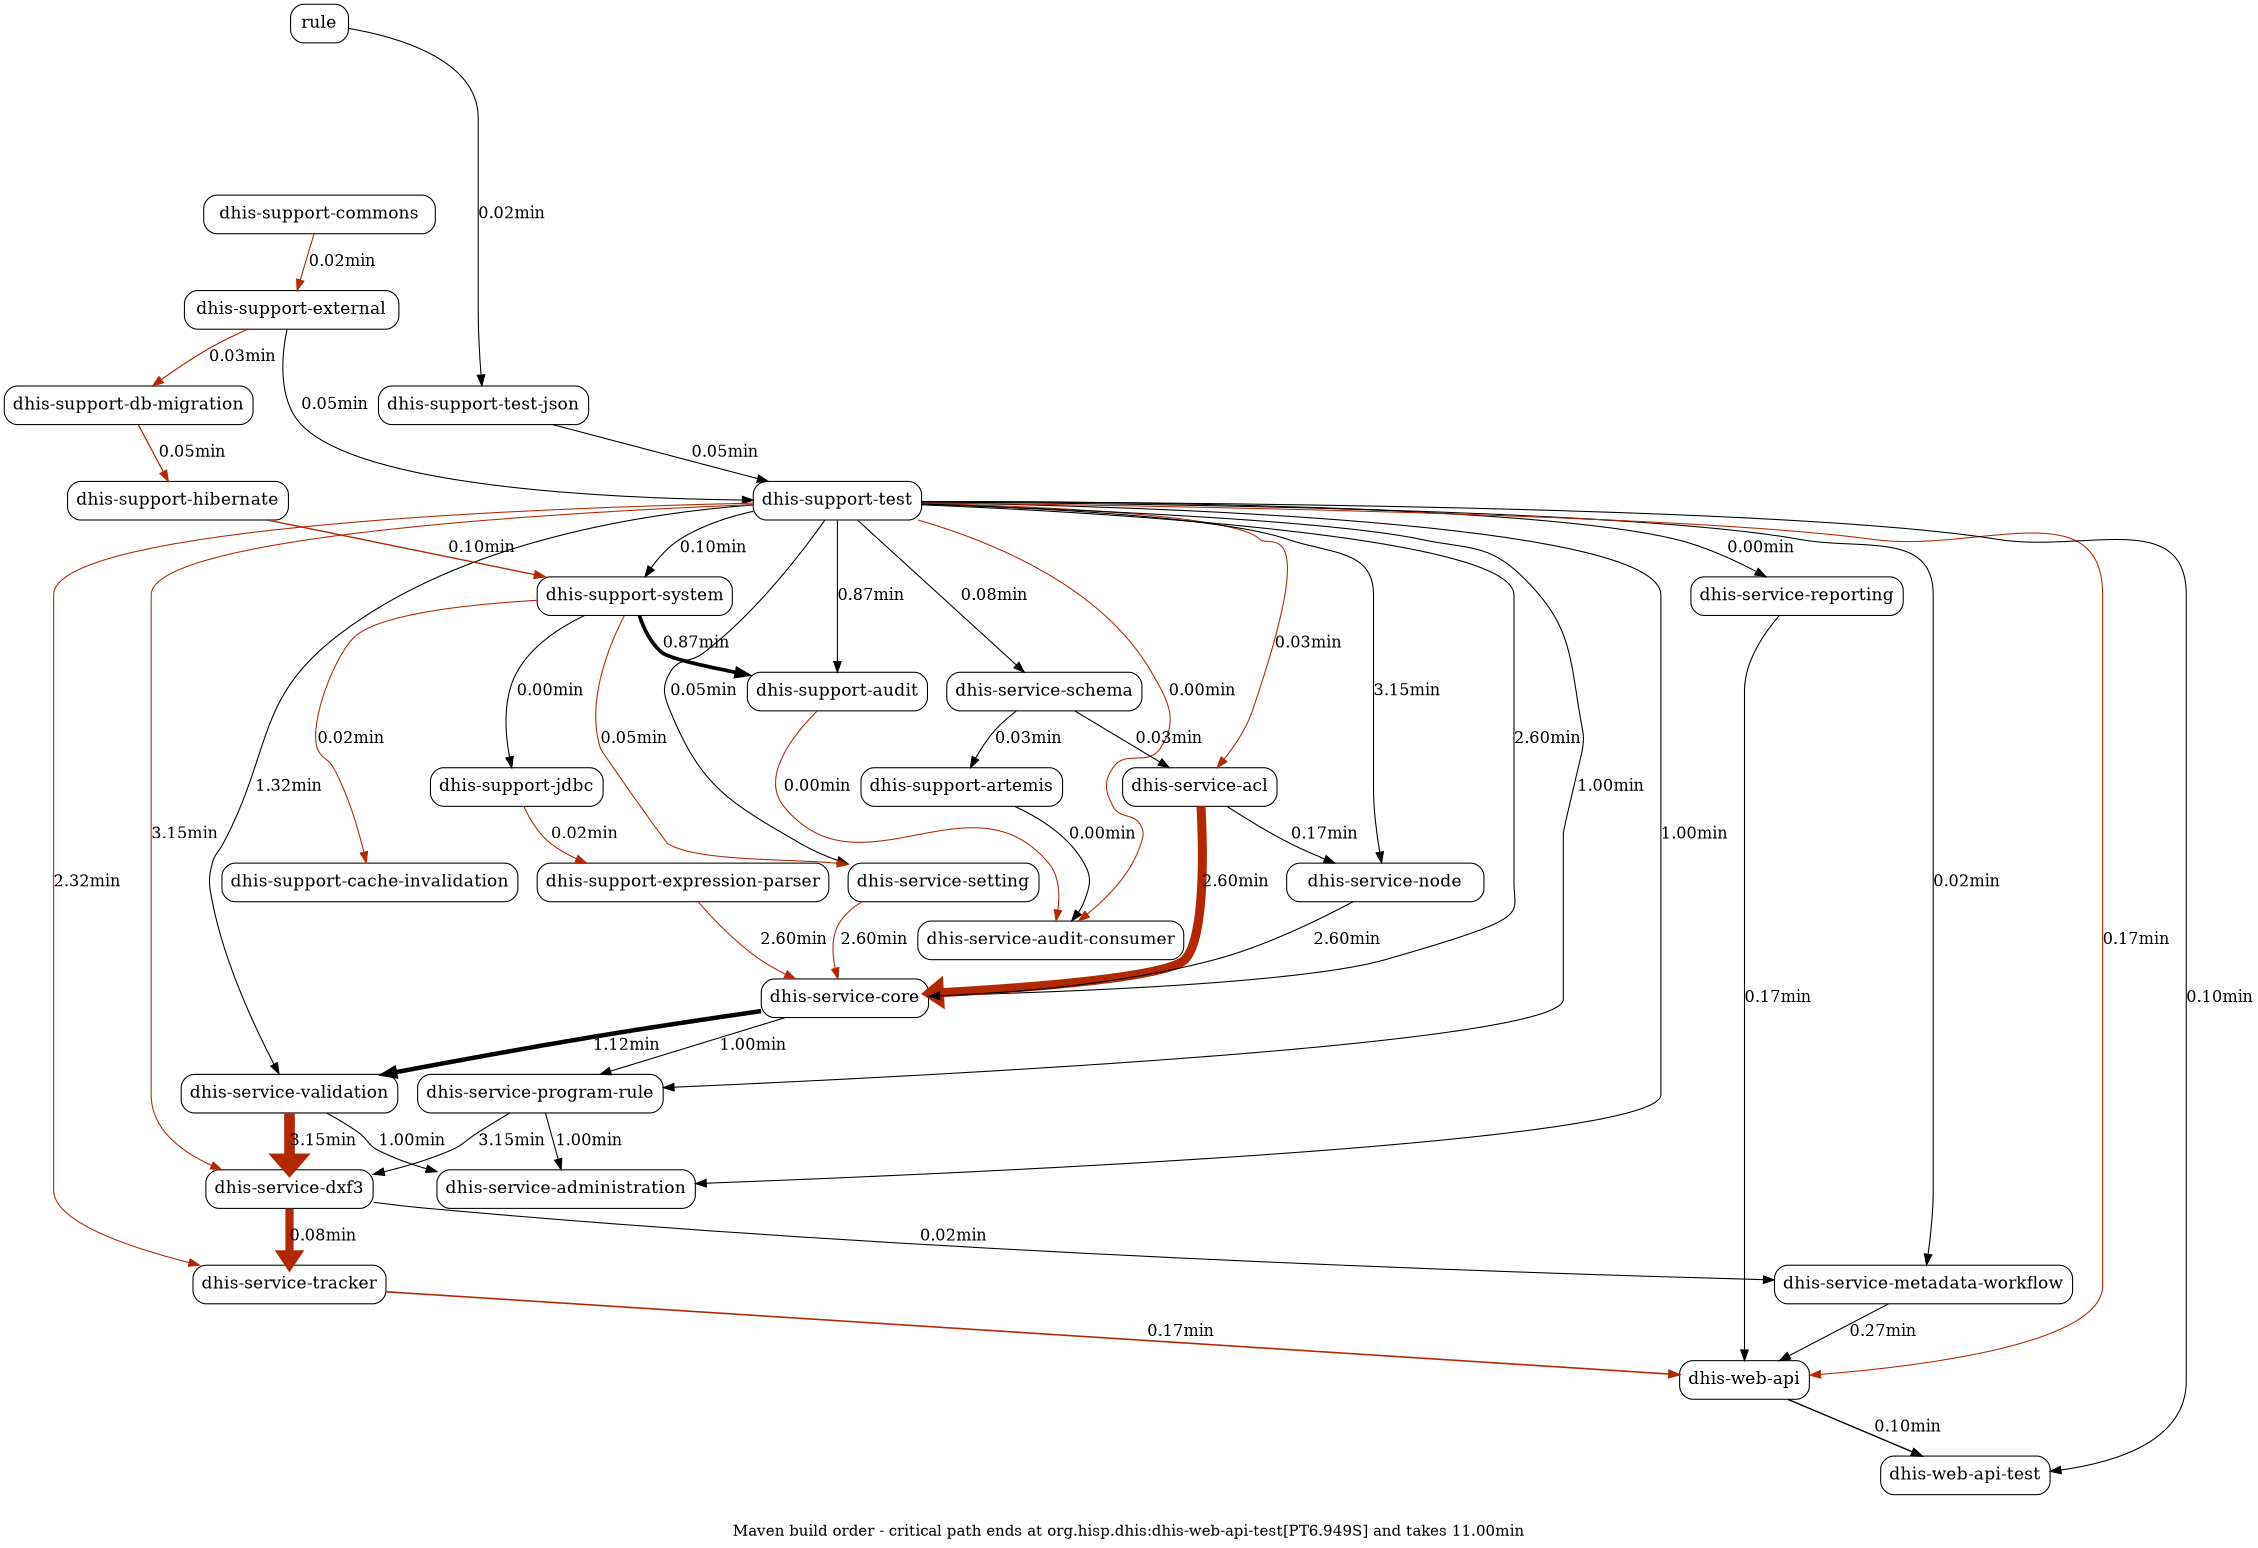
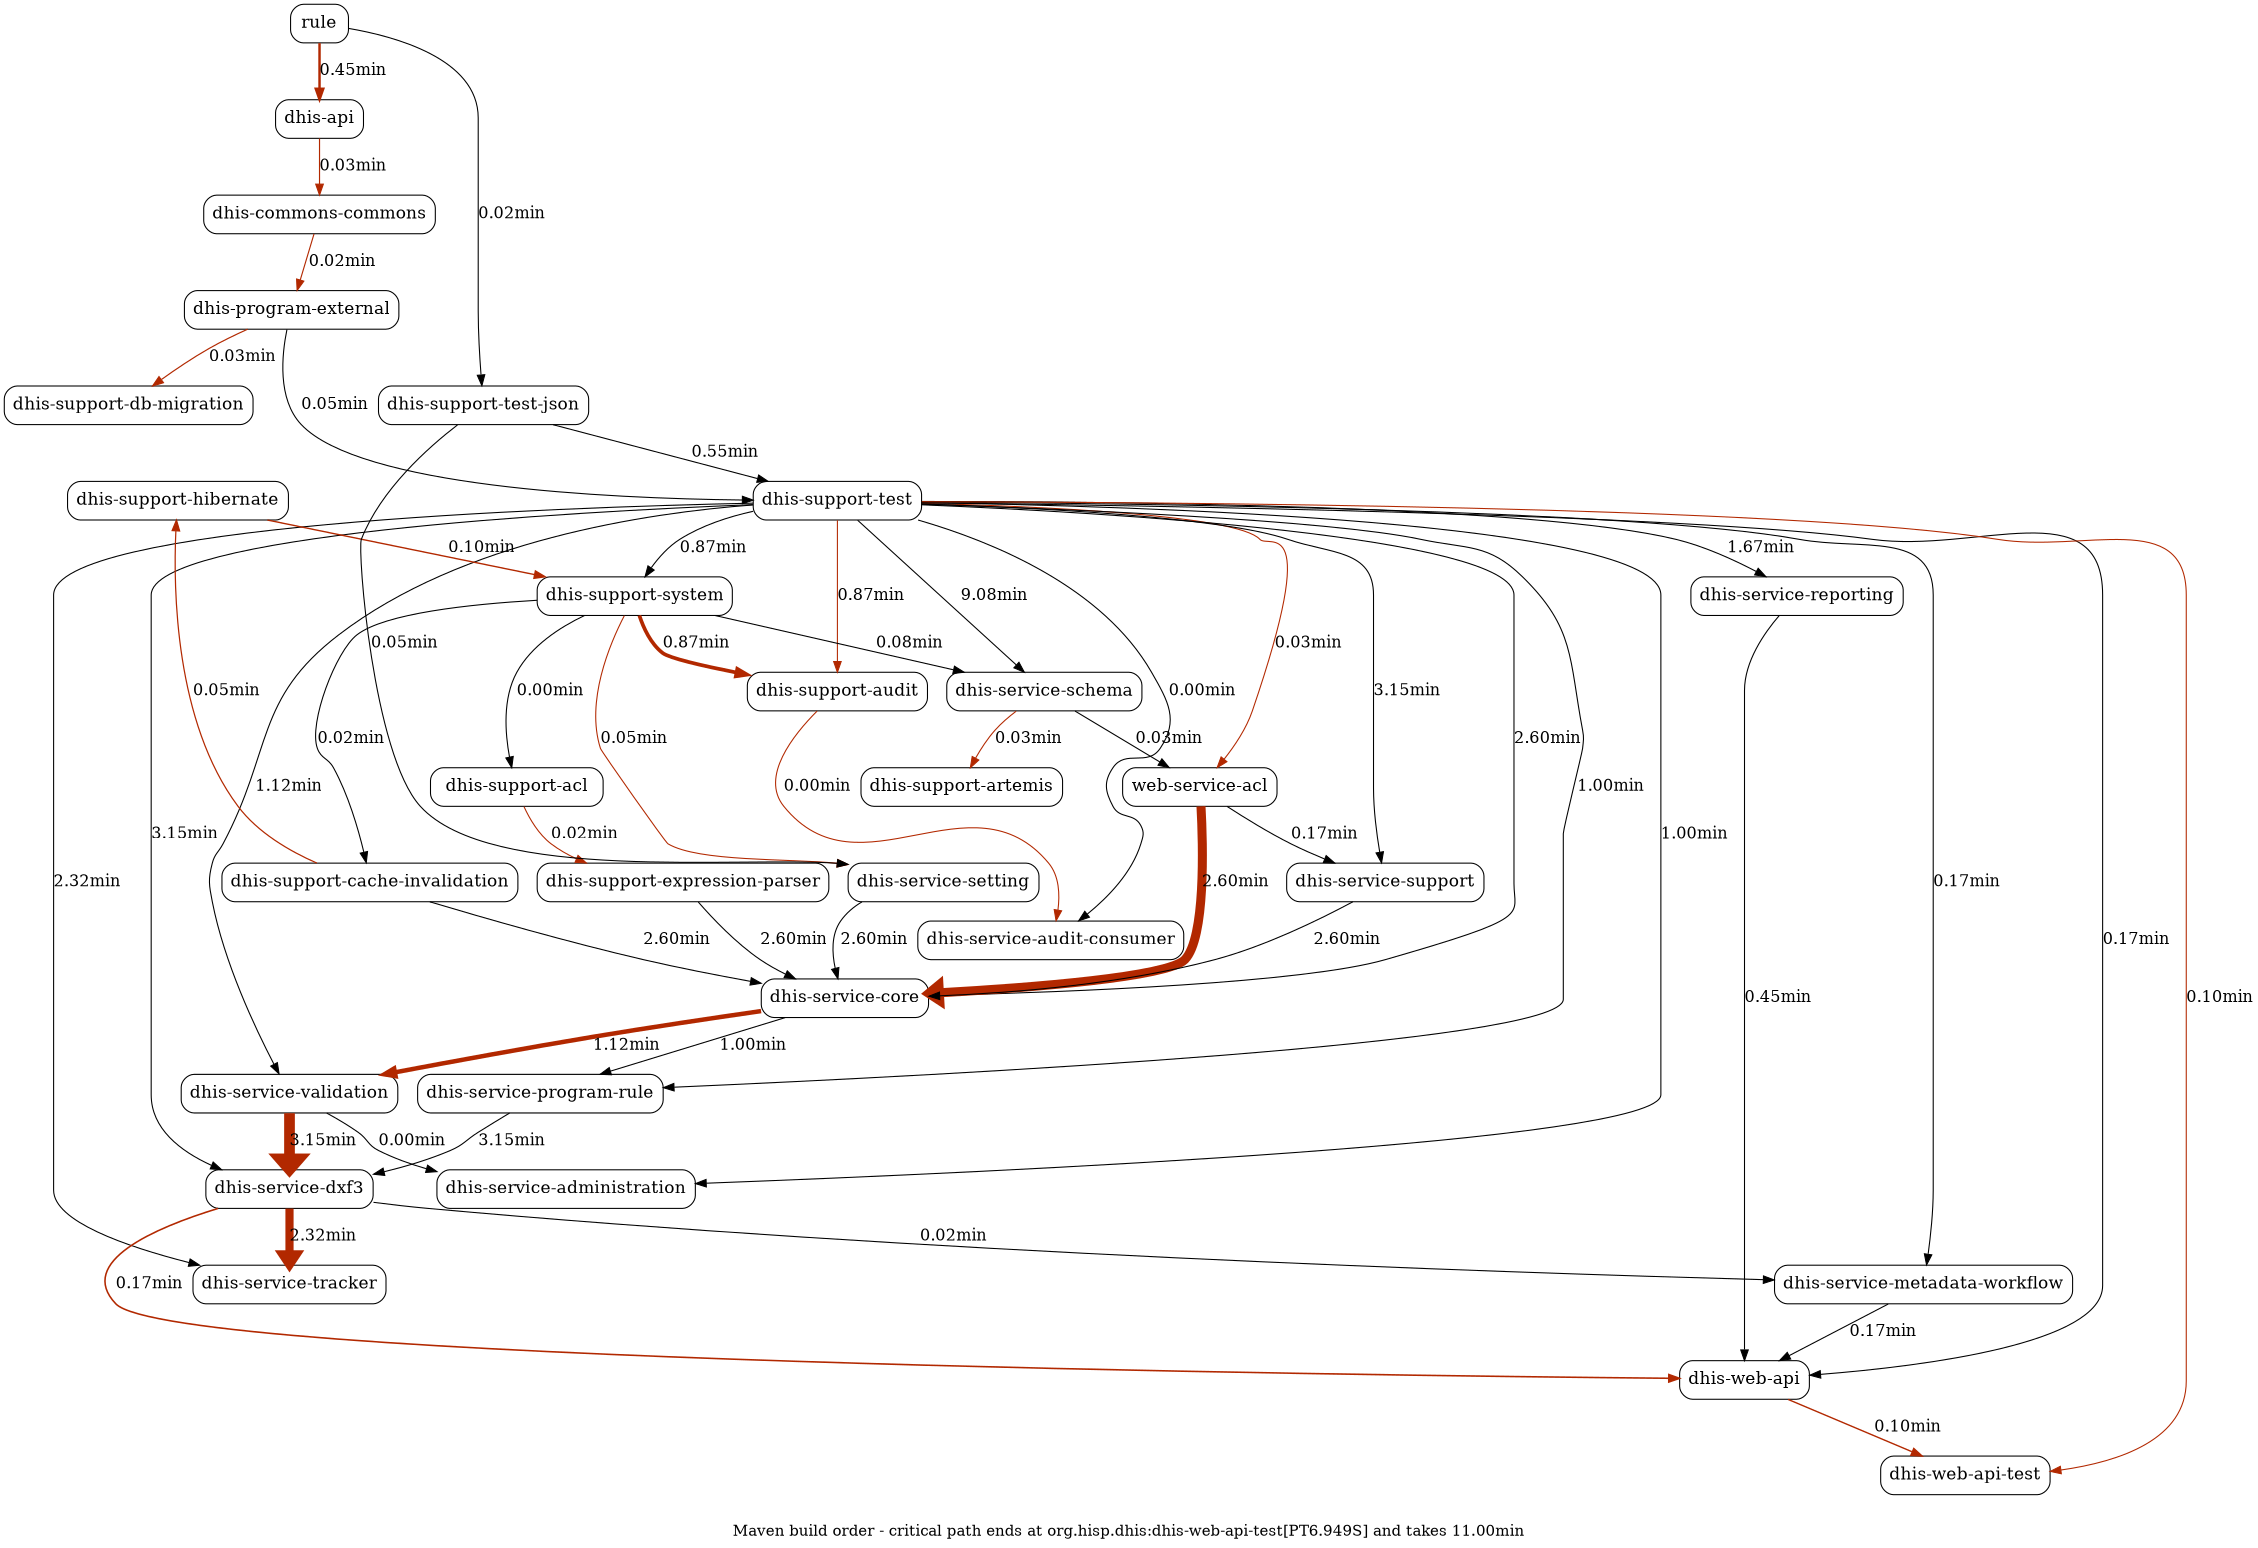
node "dhis-api": added
node "dhis-support-commons": label "dhis-support-commons" -> "dhis-commons-commons"
node "dhis-support-external": label "dhis-support-external" -> "dhis-program-external"
edge "dhis-support-db-migration" -> "dhis-support-hibernate": now "dhis-support-cache-invalidation" -> "dhis-support-hibernate"
edge "dhis-support-test-json" -> "dhis-support-test": label "0.05min" -> "0.55min"
edge "dhis-support-test" -> "dhis-web-api": color #b22800 -> black
edge "dhis-support-test" -> "dhis-web-api-test": color black -> #b22800
edge "dhis-support-test" -> "dhis-support-system": label "0.10min" -> "0.87min"
edge "dhis-support-test" -> "dhis-service-reporting": label "0.00min" -> "1.67min"
edge "dhis-support-test" -> "dhis-service-dxf3": color #b22800 -> black
edge "dhis-support-test" -> "dhis-support-audit": color black -> #b22800
edge "dhis-support-test" -> "dhis-service-schema": label "0.08min" -> "9.08min"
edge "dhis-support-test" -> "dhis-service-tracker": color #b22800 -> black
edge "dhis-support-system" -> "dhis-service-schema": added, label "0.08min"
edge "dhis-support-system" -> "dhis-support-cache-invalidation": color #b22800 -> black
edge "dhis-support-system" -> "dhis-support-audit": color black -> #b22800
edge "dhis-support-test" -> "dhis-service-audit-consumer": color #b22800 -> black
edge "dhis-support-test" -> "dhis-service-setting": now "dhis-support-test-json" -> "dhis-service-setting"
edge "dhis-service-schema" -> "dhis-support-artemis": color black -> #b22800
edge "dhis-support-test" -> "dhis-service-validation": label "1.32min" -> "1.12min"
node "dhis-support-jdbc": label "dhis-support-jdbc" -> "dhis-support-acl"
node "dhis-service-acl": label "dhis-service-acl" -> "web-service-acl"
edge "dhis-support-artemis" -> "dhis-service-audit-consumer": removed, label "0.00min"
node "dhis-service-node": label "dhis-service-node" -> "dhis-service-support"
edge "dhis-support-test" -> "dhis-service-metadata-workflow": label "0.02min" -> "0.17min"
edge "dhis-service-setting" -> "dhis-service-core": color #b22800 -> black
edge "dhis-support-expression-parser" -> "dhis-service-core": color #b22800 -> black
edge "dhis-support-cache-invalidation" -> "dhis-service-core": added, label "2.60min"
edge "dhis-service-reporting" -> "dhis-web-api": label "0.17min" -> "0.45min"
edge "dhis-service-core" -> "dhis-service-validation": color black -> #b22800
edge "dhis-service-program-rule" -> "dhis-service-administration": removed, label "1.00min"
edge "dhis-service-validation" -> "dhis-service-administration": label "1.00min" -> "0.00min"
edge "dhis-service-dxf3" -> "dhis-service-tracker": label "0.08min" -> "2.32min"
edge "dhis-service-metadata-workflow" -> "dhis-web-api": label "0.27min" -> "0.17min"
edge "dhis-service-tracker" -> "dhis-web-api": now "dhis-service-dxf3" -> "dhis-web-api"
edge "dhis-web-api" -> "dhis-web-api-test": color black -> #b22800
